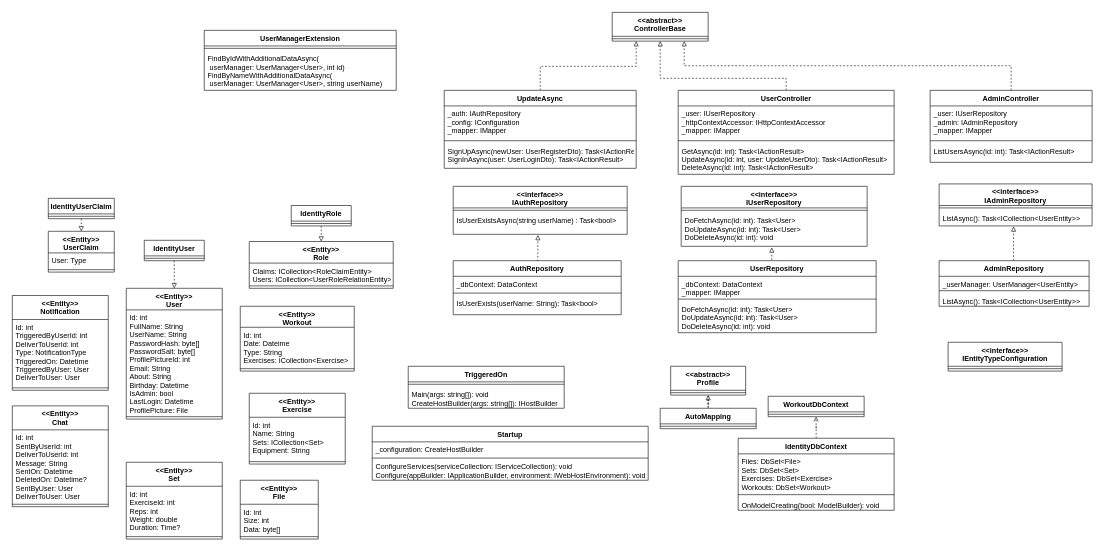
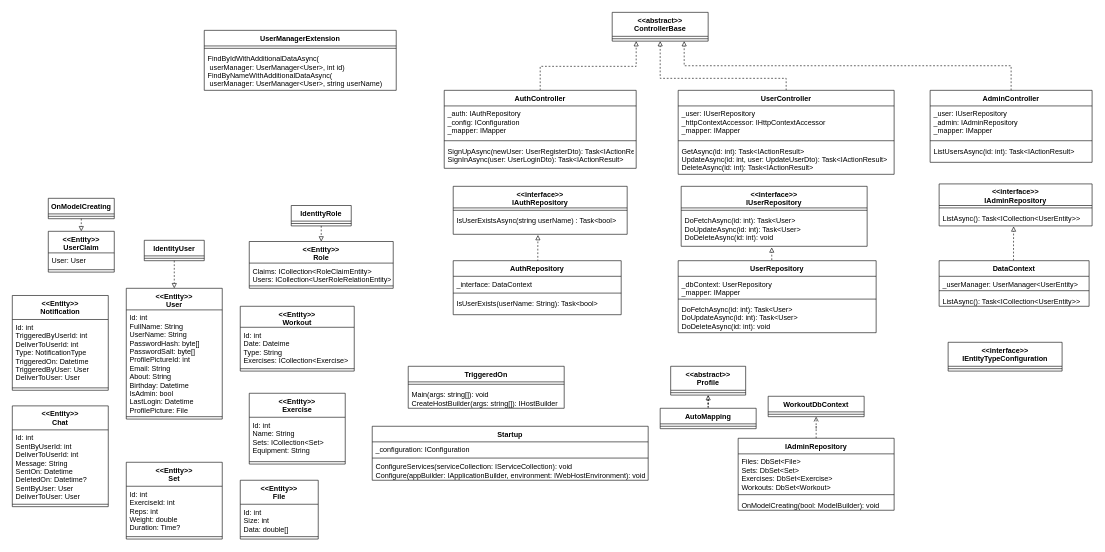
node "UpdateAsync": label "UpdateAsync" -> "AuthController"
node "IdentityUserClaim": label "IdentityUserClaim" -> "OnModelCreating"
node "User: Type": label "User: Type" -> "User: User"
node "AdminRepository": label "AdminRepository" -> "DataContext"
node "_dbContext: DataContext": label "_dbContext: DataContext" -> "_interface: DataContext"
node "_dbContext: DataContext _mapper: IMapper": label "_dbContext: DataContext _mapper: IMapper" -> "_dbContext: UserRepository _mapper: IMapper"
node "IdentityDbContext": label "IdentityDbContext" -> "IAdminRepository"
node "_configuration: CreateHostBuilder": label "_configuration: CreateHostBuilder" -> "_configuration: IConfiguration"
node "Id: int Size: int Data: byte[]": label "Id: int Size: int Data: byte[]" -> "Id: int Size: int Data: double[]"
